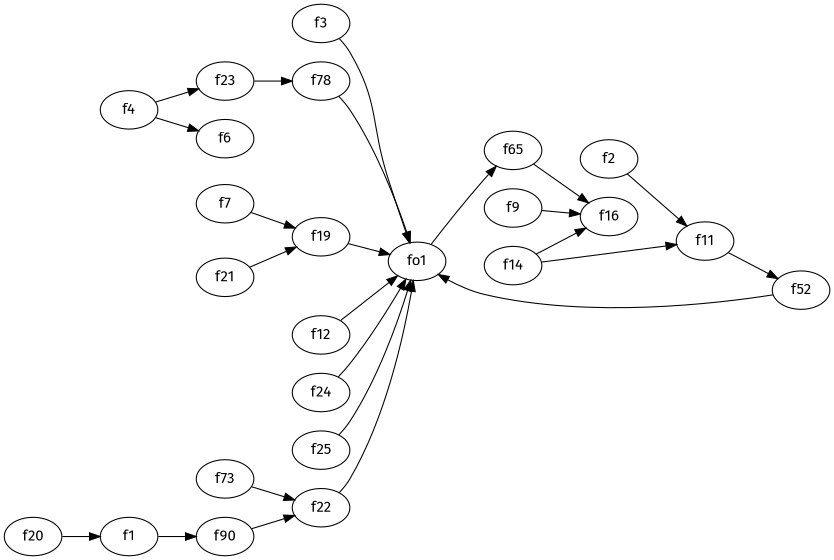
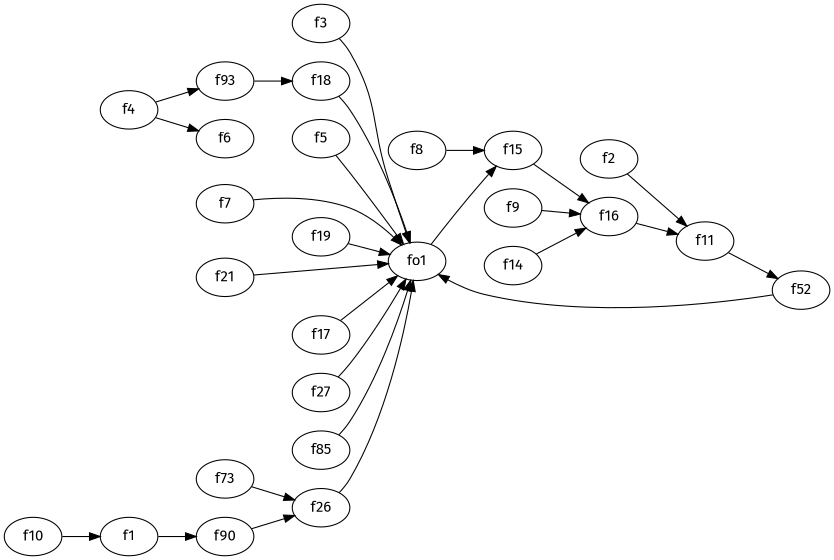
node "f23": label "f23" -> "f93"
node "f78": label "f78" -> "f18"
node "f5": added
node "f8": added
node "f65": label "f65" -> "f15"
edge "f7" -> "f19": now "f7" -> "fo1"
edge "f14" -> "f11": now "f16" -> "f11"
edge "f21" -> "f19": now "f21" -> "fo1"
node "f12": label "f12" -> "f17"
node "f24": label "f24" -> "f27"
node "f25": label "f25" -> "f85"
node "f22": label "f22" -> "f26"
node "f20": label "f20" -> "f10"
